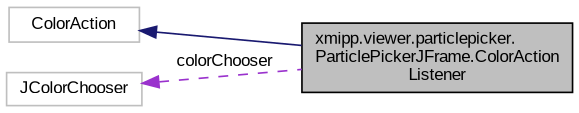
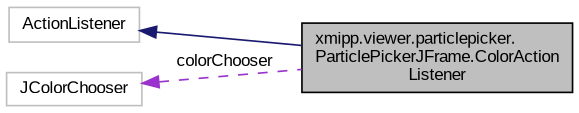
node "ColorAction": label "ColorAction" -> "ActionListener"
